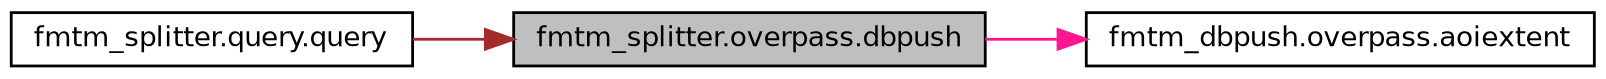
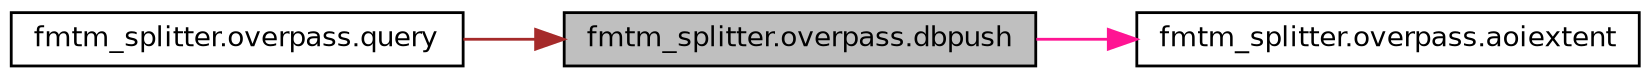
node "fmtm_splitter.query.query": label "fmtm_splitter.query.query" -> "fmtm_splitter.overpass.query"
node "fmtm_dbpush.overpass.aoiextent": label "fmtm_dbpush.overpass.aoiextent" -> "fmtm_splitter.overpass.aoiextent"
